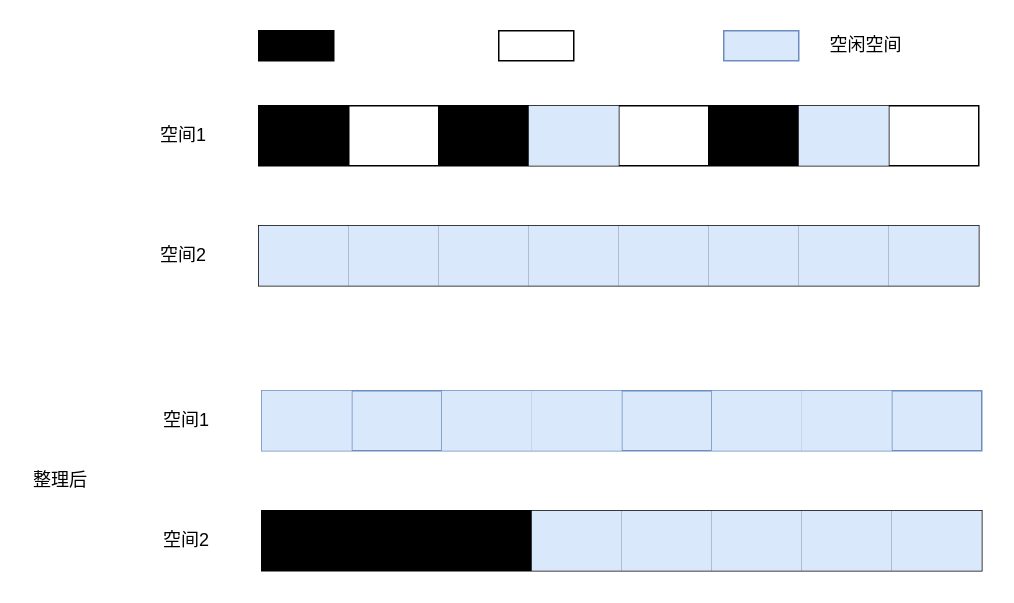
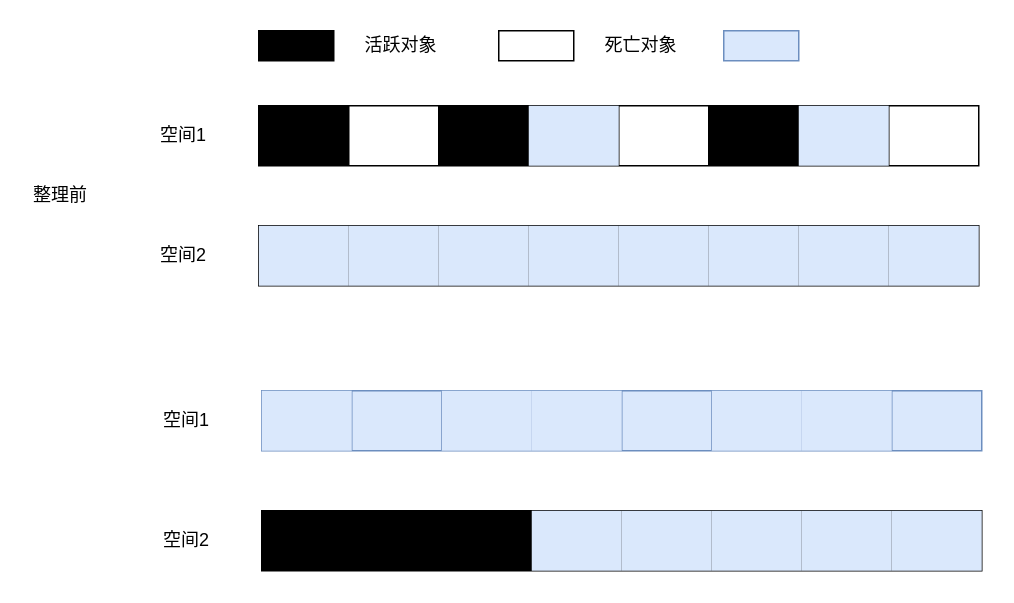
node "活跃对象": added
node "死亡对象": added
node "空闲空间": removed
node "整理前": added
node "整理后": removed
